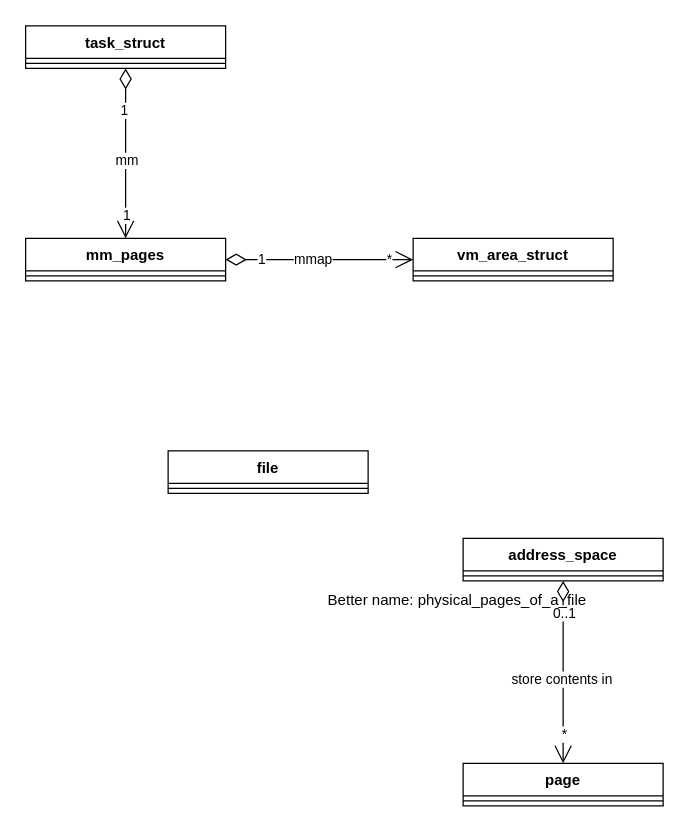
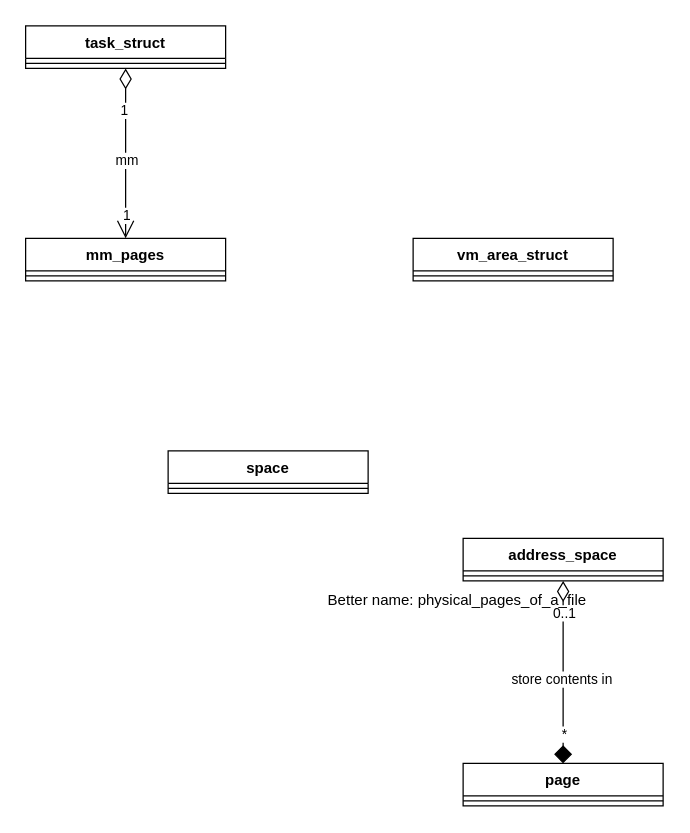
edge "mm_pages" -- "vm_area_struct": removed, labels "1", "mmap", "*"
node "file": label "file" -> "space"
edge "address_space" -- "page": arrowhead open -> diamond
